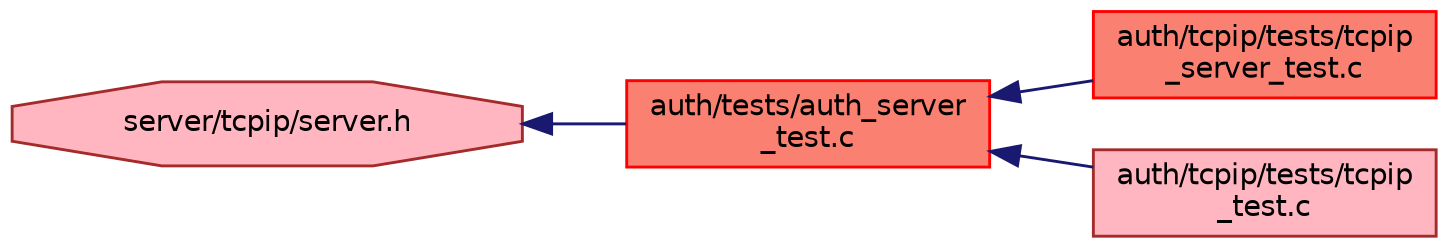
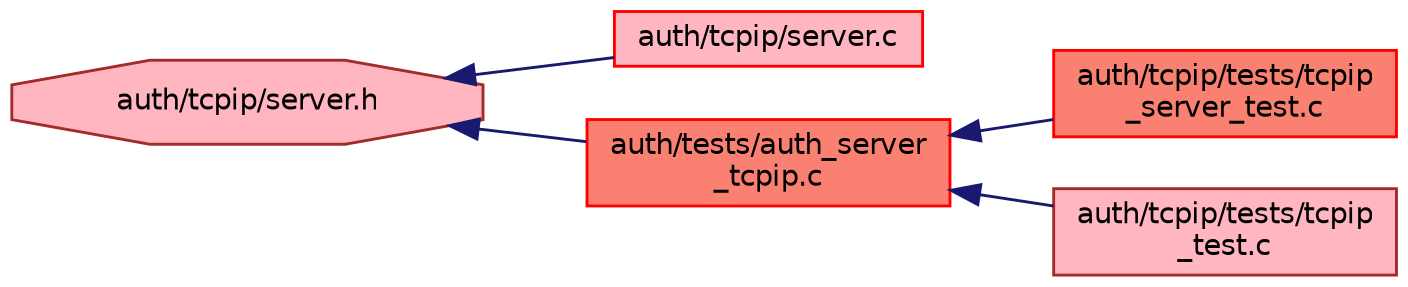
node "auth/tcpip/server.c": added
node "server/tcpip/server.h": label "server/tcpip/server.h" -> "auth/tcpip/server.h"
node "auth/tests/auth_server _test.c": label "auth/tests/auth_server _test.c" -> "auth/tests/auth_server _tcpip.c"
